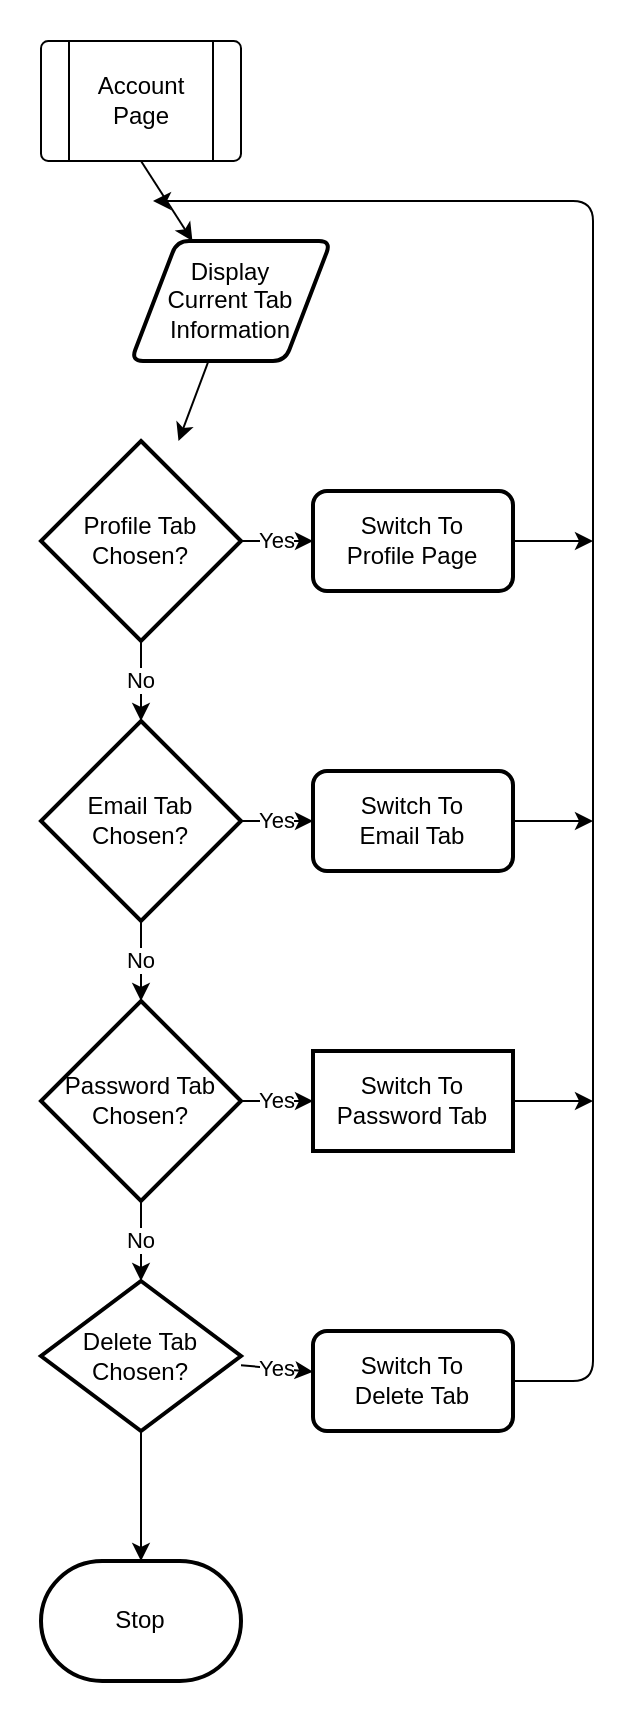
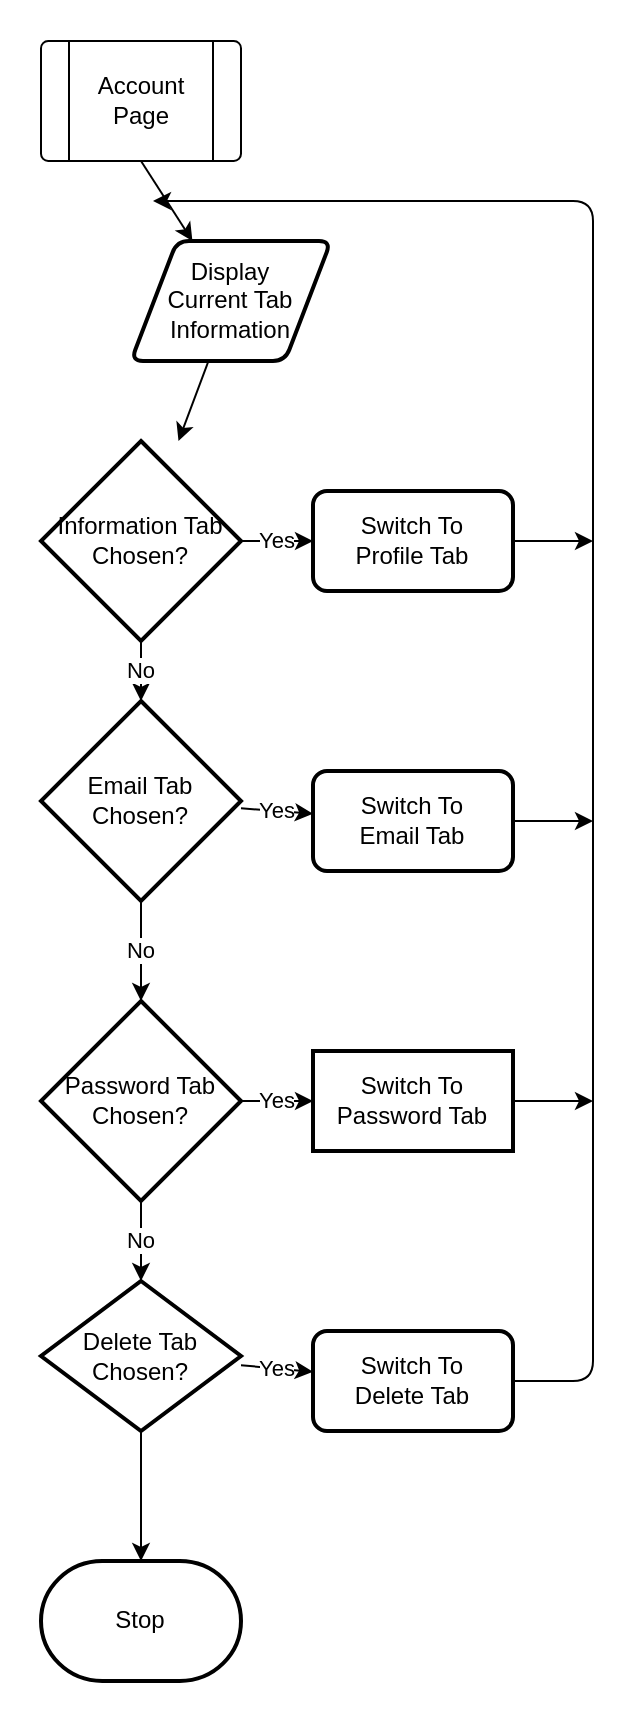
node "Profile Tab Chosen?": label "Profile Tab Chosen?" -> "Information Tab Chosen?"
node "Switch To Profile Page": label "Switch To Profile Page" -> "Switch To Profile Tab"
node "Email Tab Chosen?": moved (141, 821) -> (141, 801)
